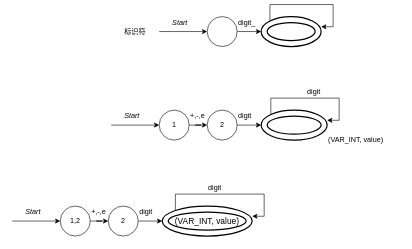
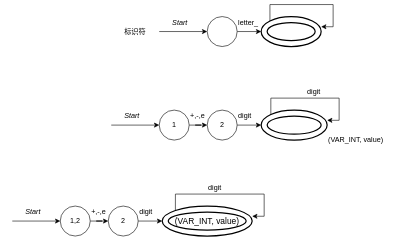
node "digit_": label "digit_" -> "letter_"
